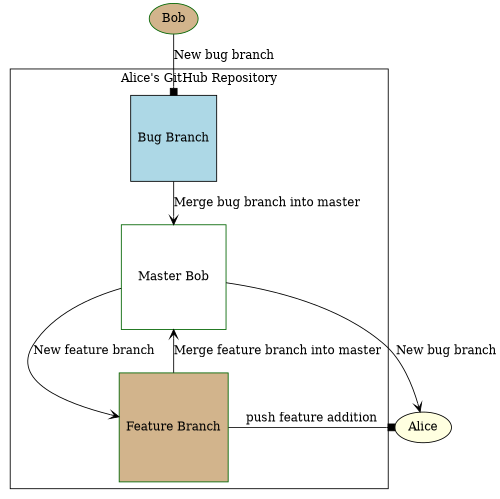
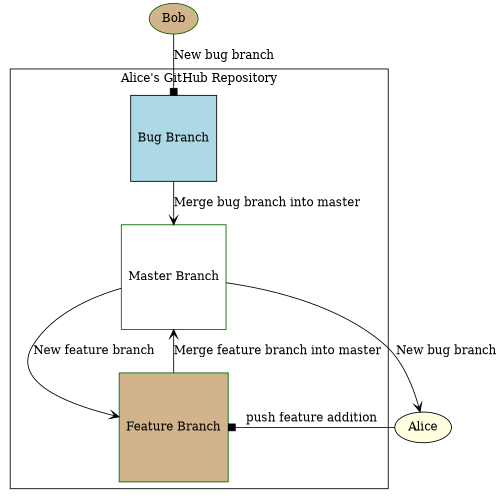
node "Master Bob": label "Master Bob" -> "Master Branch"
edge "Feature Branch" -> "Alice": reversed
